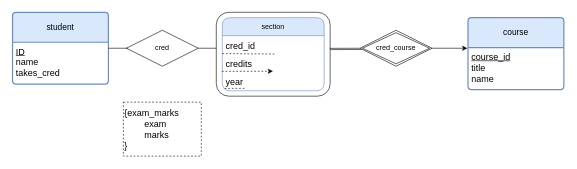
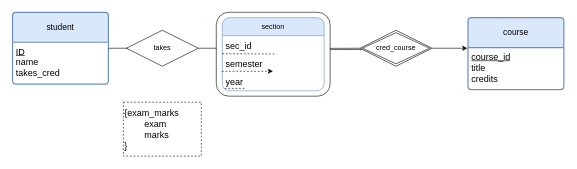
node "cred_id": label "cred_id" -> "sec_id"
node "cred": label "cred" -> "takes"
node "credits": label "credits" -> "semester"
node "course_id title name": label "course_id title name" -> "course_id title credits"
